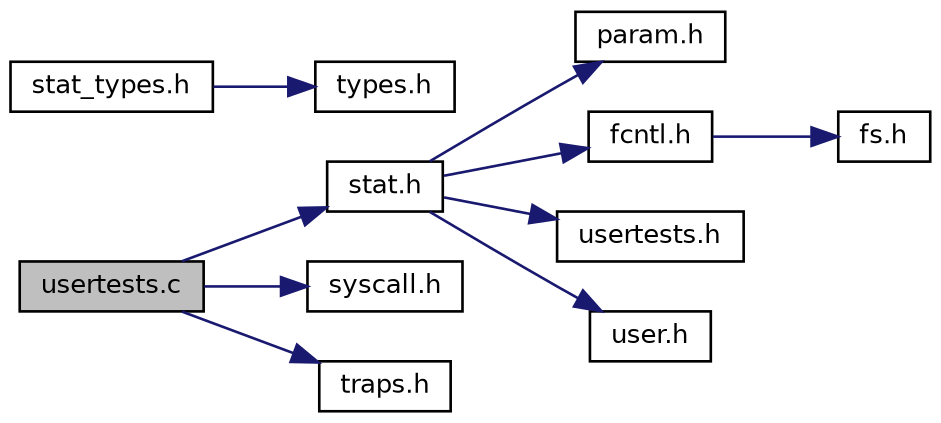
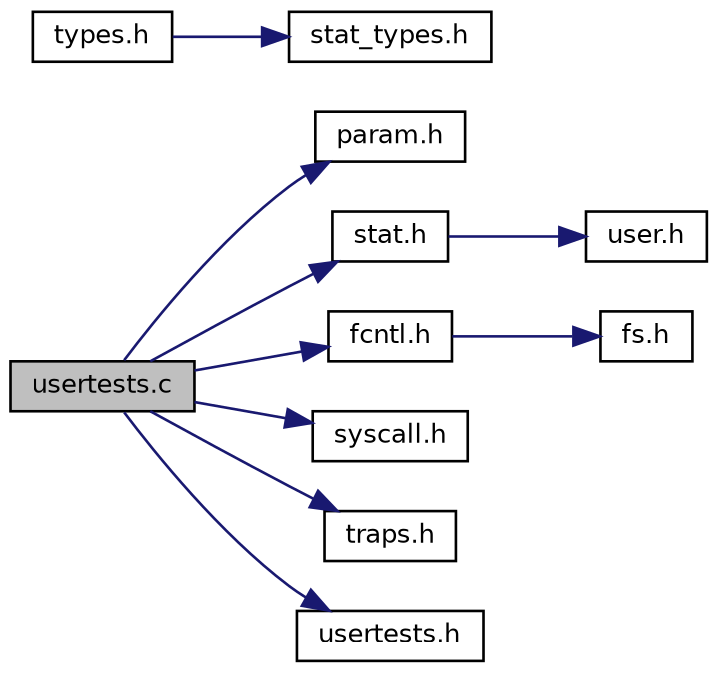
edge "stat_types.h" -> "types.h": reversed
edge "stat.h" -> "param.h": now "usertests.c" -> "param.h"
edge "stat.h" -> "fcntl.h": now "usertests.c" -> "fcntl.h"
edge "stat.h" -> "usertests.h": now "usertests.c" -> "usertests.h"
